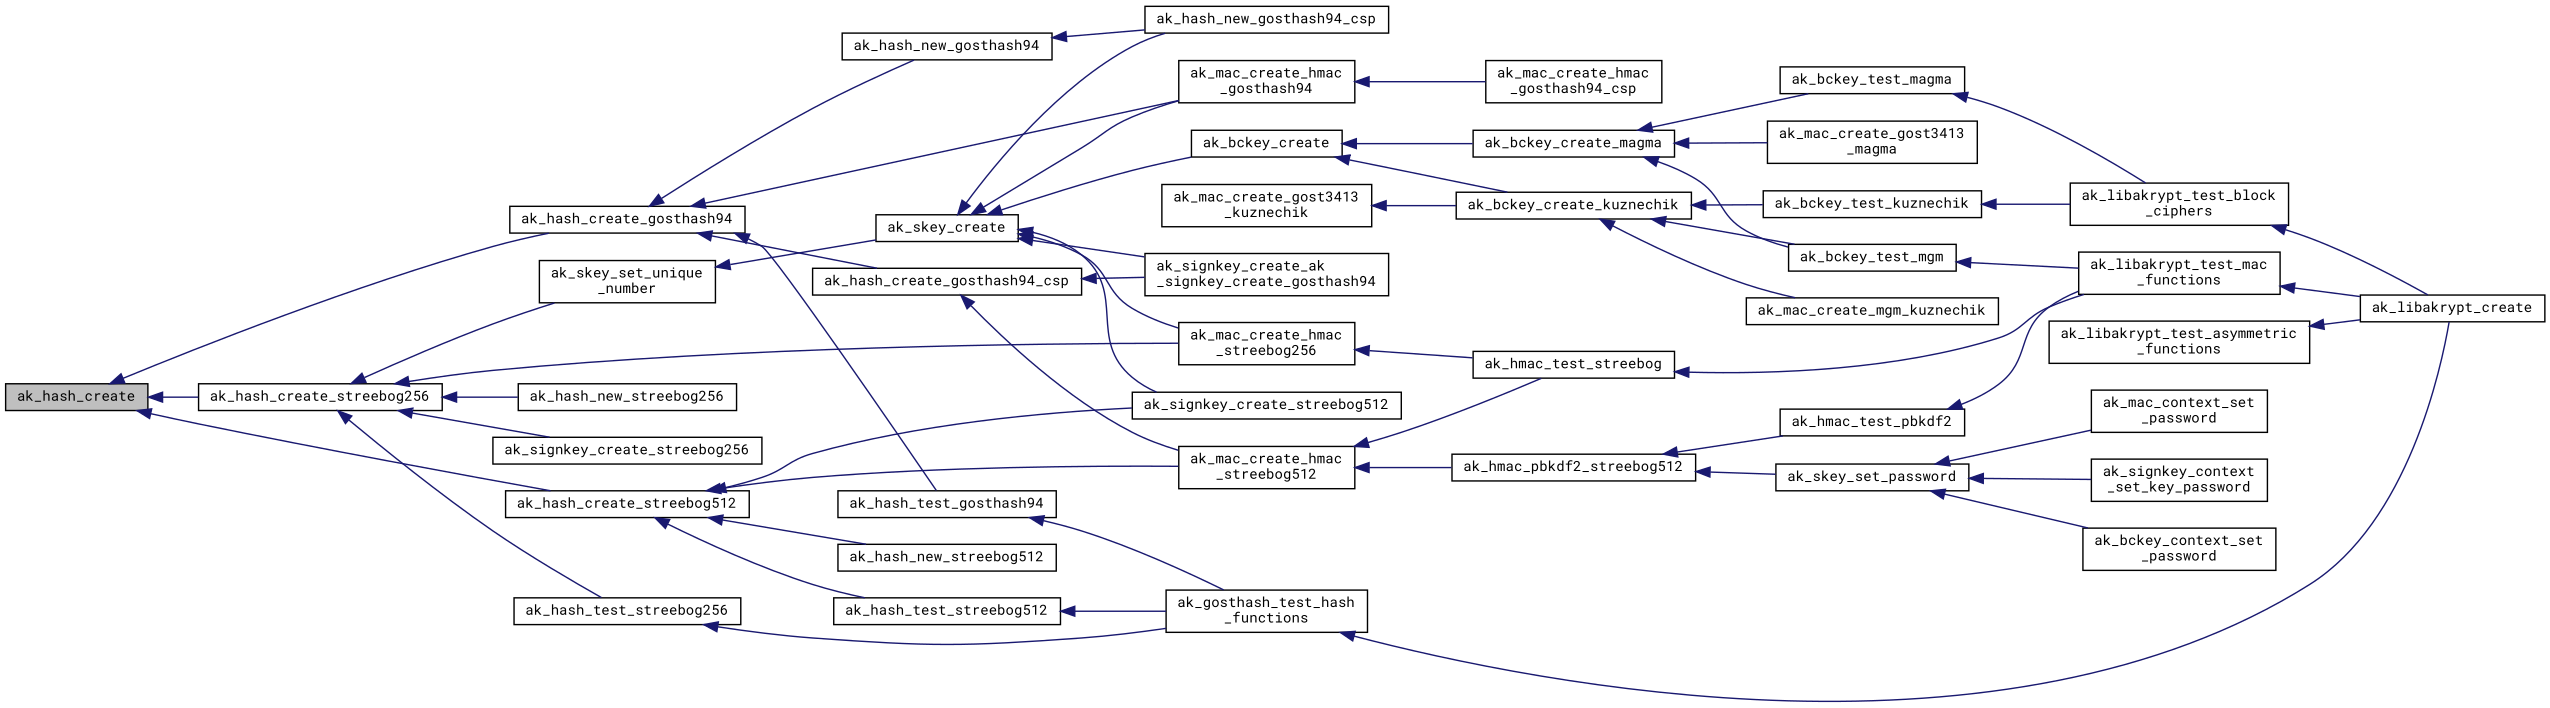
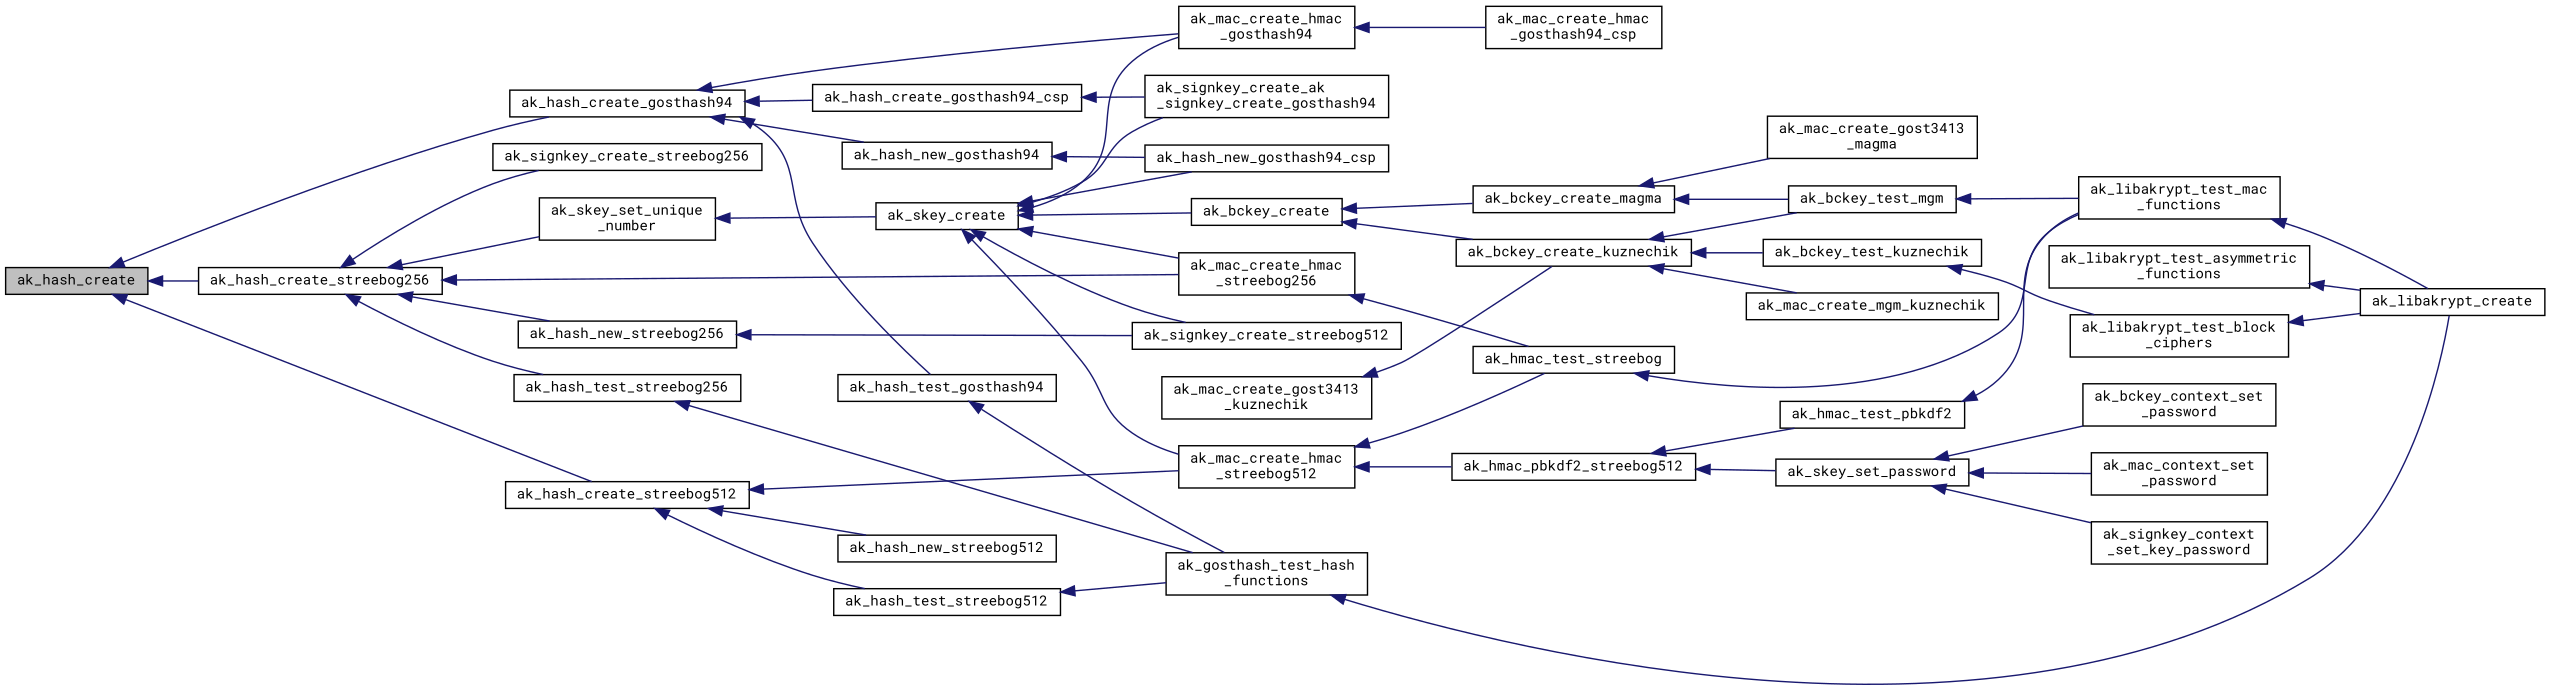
node "ak_bckey_test_magma": removed
edge "ak_mac_create_hmac _streebog512" -> "ak_hash_create_gosthash94_csp": now "ak_mac_create_hmac _streebog512" -> "ak_skey_create"
edge "ak_signkey_create_streebog512" -> "ak_hash_create_streebog512": now "ak_signkey_create_streebog512" -> "ak_hash_new_streebog256"
